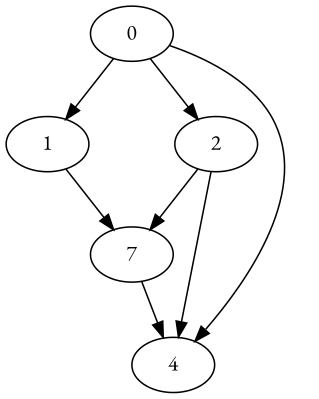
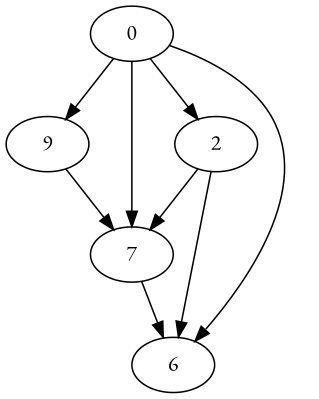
edge "0" -> "7": added
node "1": label "1" -> "9"
node "4": label "4" -> "6"
